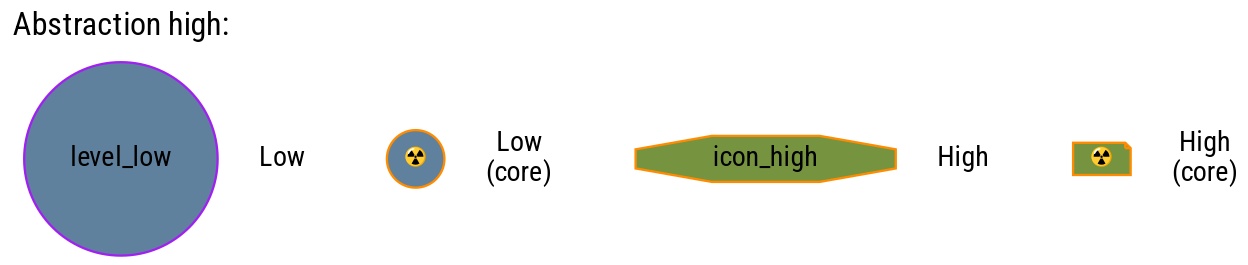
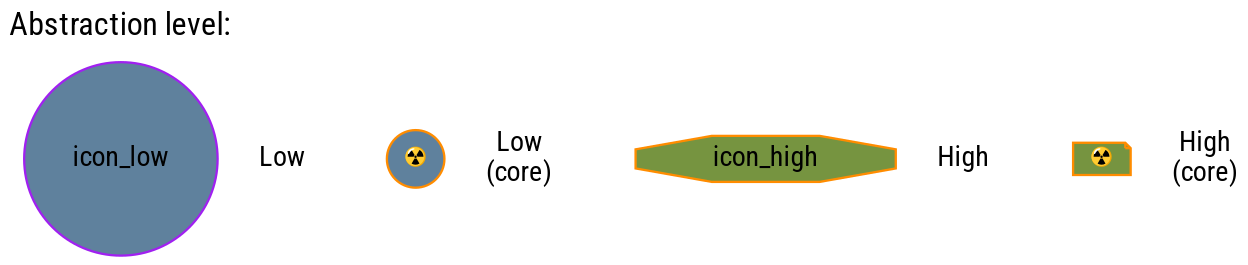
node "Abstraction high:": label "Abstraction high:" -> "Abstraction level:"
node "level_low": label "level_low" -> "icon_low"
